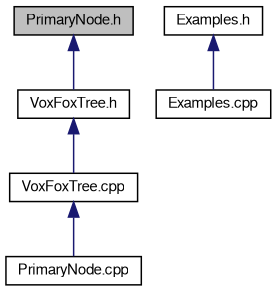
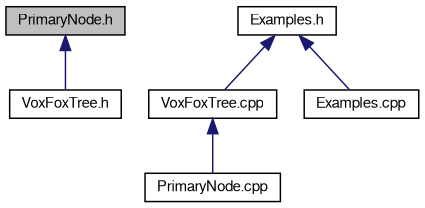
edge "VoxFoxTree.cpp" -> "VoxFoxTree.h": now "VoxFoxTree.cpp" -> "Examples.h"
